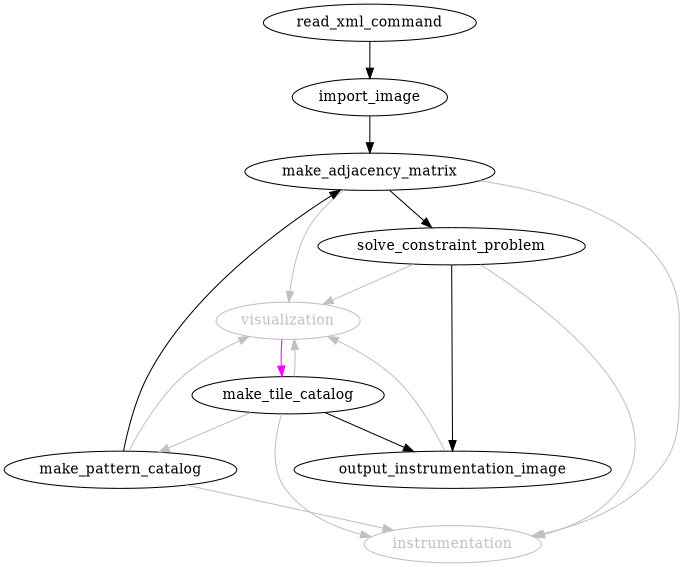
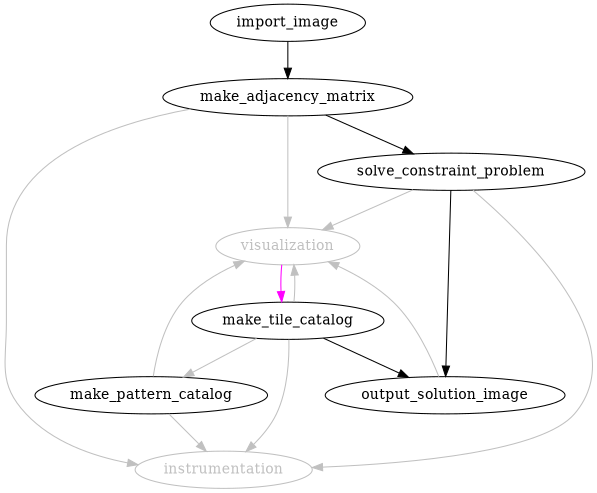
node "read_xml_command": removed
edge "make_pattern_catalog" -> "make_adjacency_matrix": removed
node "output_instrumentation_image": label "output_instrumentation_image" -> "output_solution_image"
